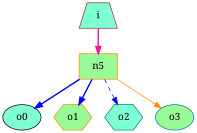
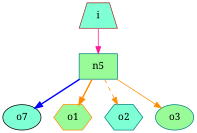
edge "i" -> "n5": style bold -> solid
node "n5": color darkorange -> teal
edge "n5" -> "o1": color blue -> darkorange
edge "n5" -> "o2": color blue -> darkorange
node "o0": label "o0" -> "o7"
